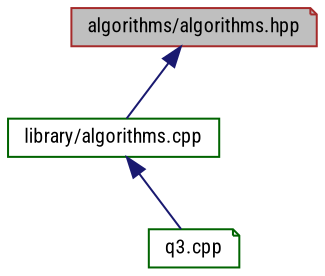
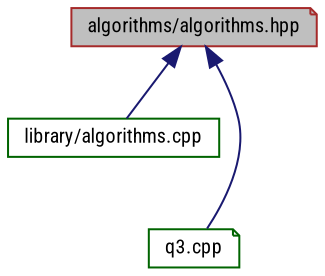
edge "q3.cpp" -> "library/algorithms.cpp": now "q3.cpp" -> "algorithms/algorithms.hpp"
